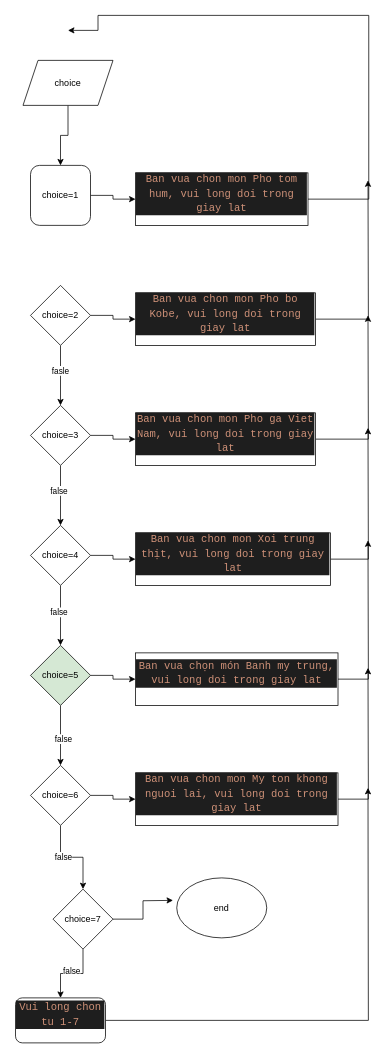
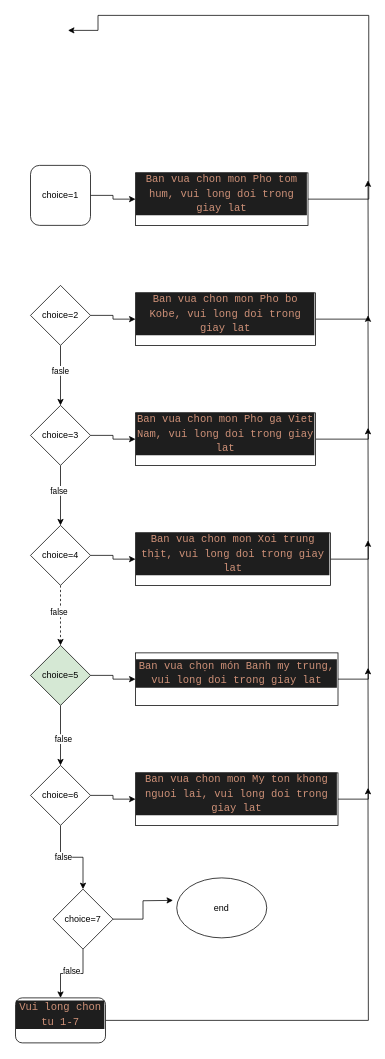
node "choice": removed
edge "choice" -> "choice=1": removed
edge "choice=4" -> "choice=5": style solid -> dashed
